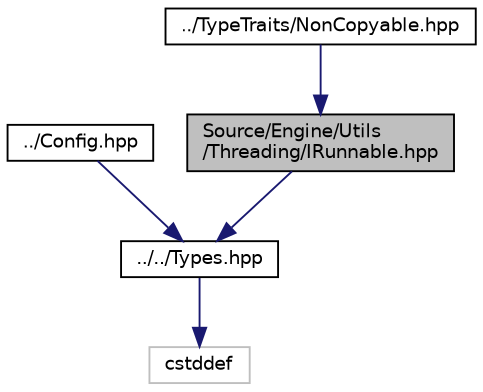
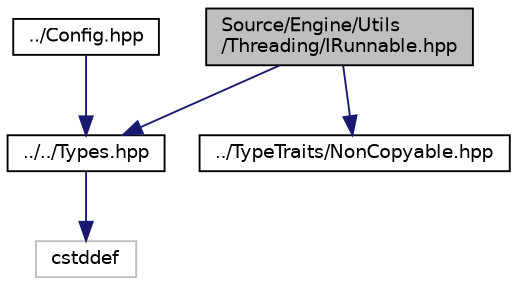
edge "../TypeTraits/NonCopyable.hpp" -> "Source/Engine/Utils /Threading/IRunnable.hpp": reversed
